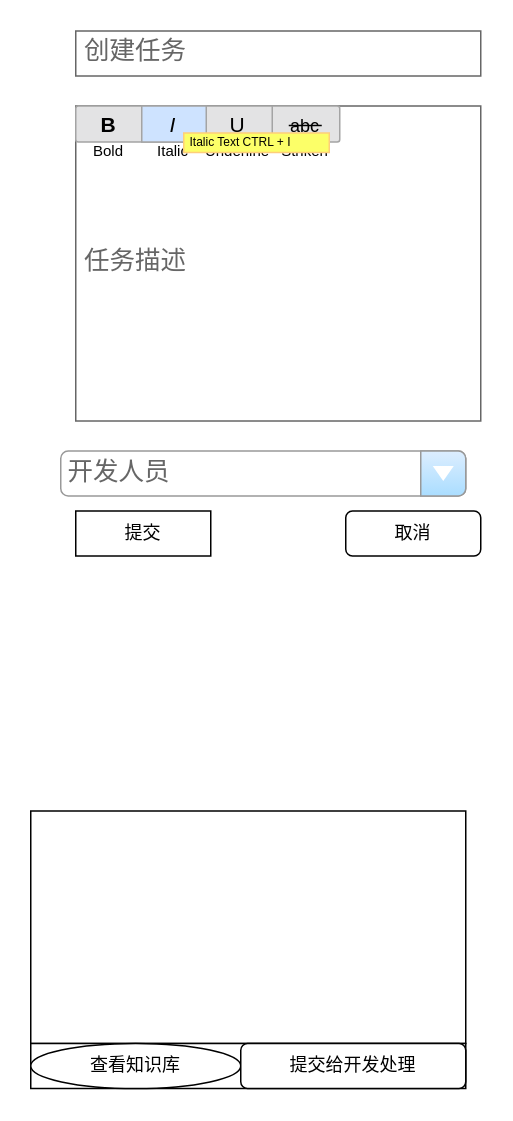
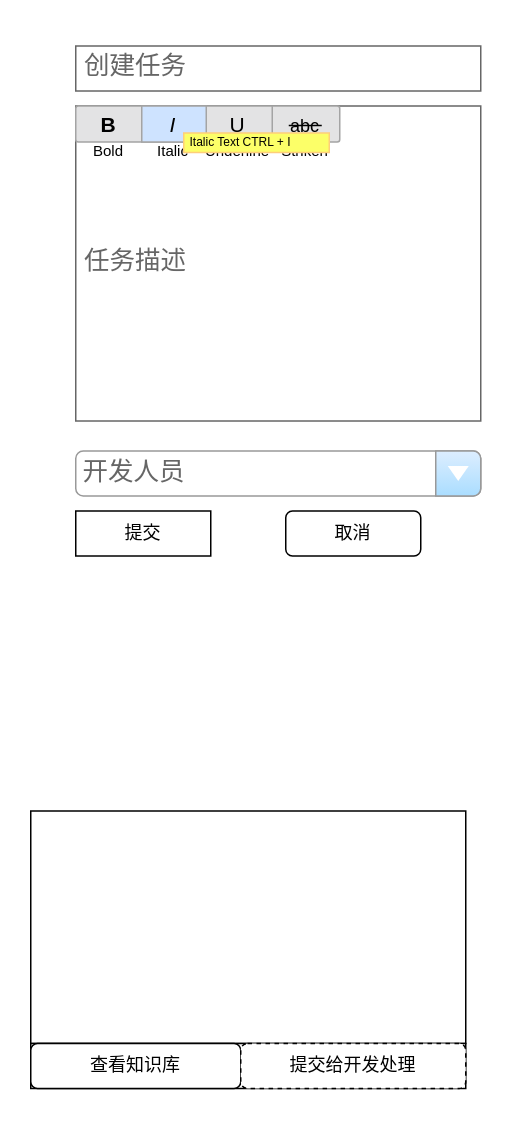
node "创建任务": moved (278, 53) -> (278, 68)
node "开发人员": moved (263, 473) -> (278, 473)
node "取消": moved (413, 533) -> (353, 533)
node "查看知识库": shape ellipse -> rounded rectangle
node "提交给开发处理": style solid -> dashed
